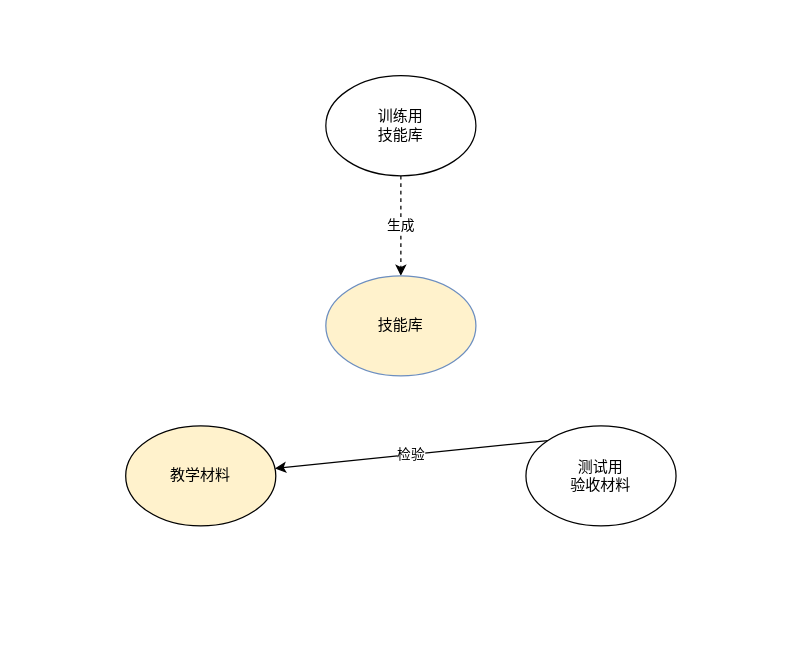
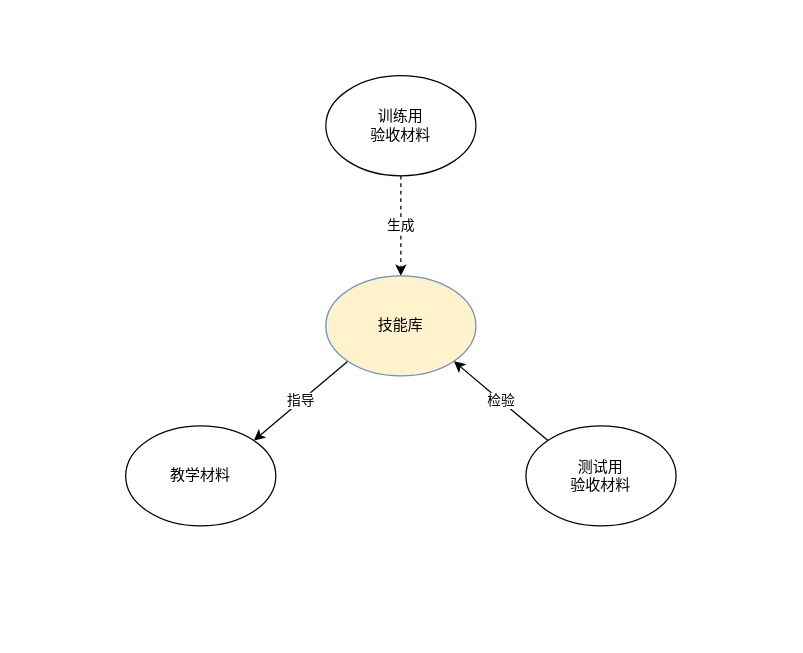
node "训练用 技能库": label "训练用 技能库" -> "训练用 验收材料"
edge "技能库" -> "教学材料": added, label "指导"
edge "测试用 验收材料" -> "教学材料": now "测试用 验收材料" -> "技能库"
node "教学材料": fillcolor #fff2cc -> #ffffff
